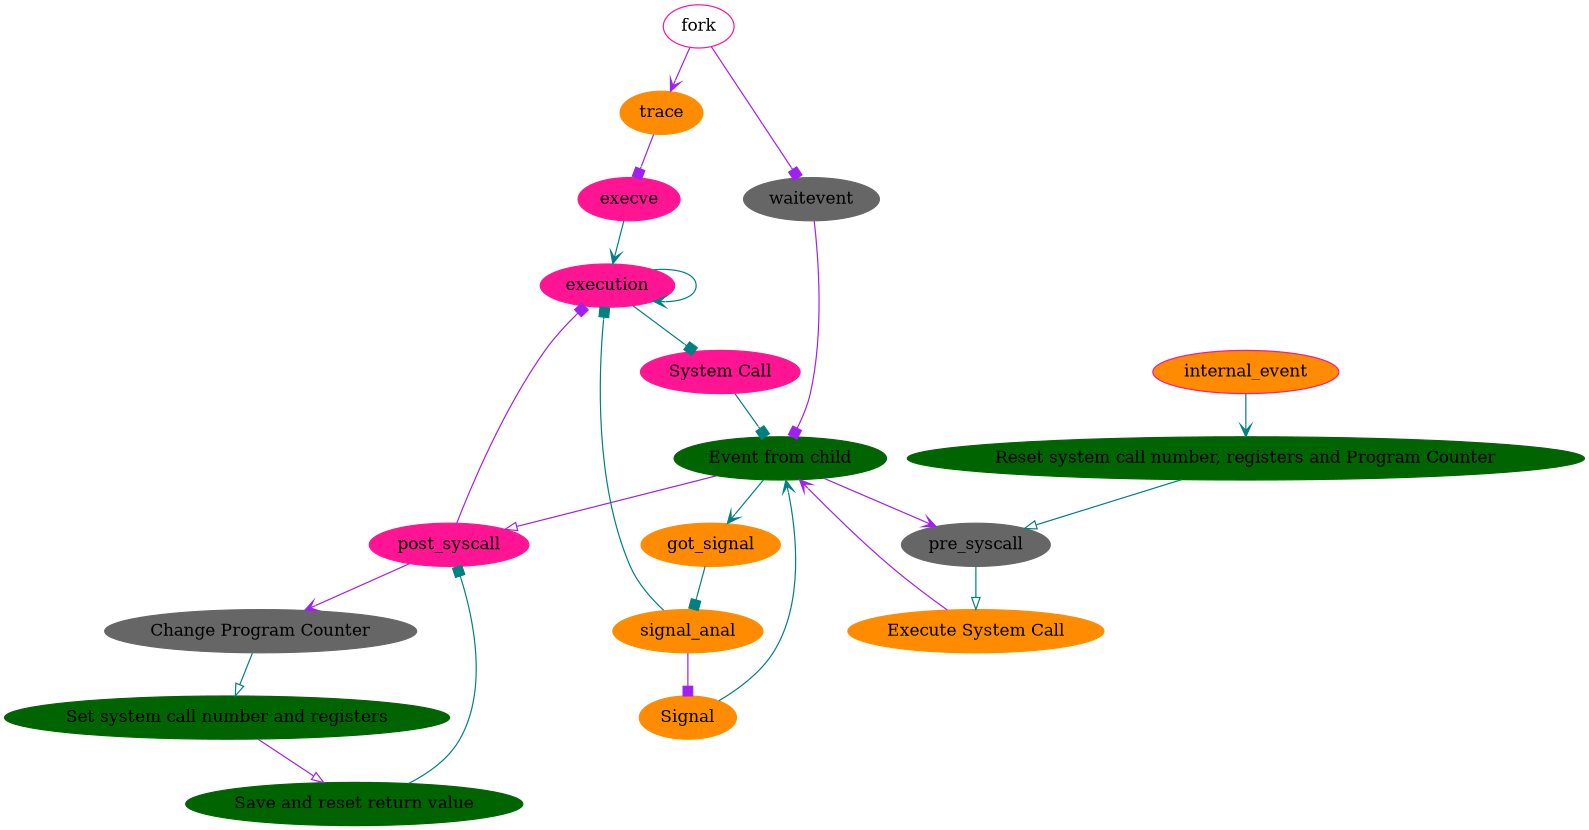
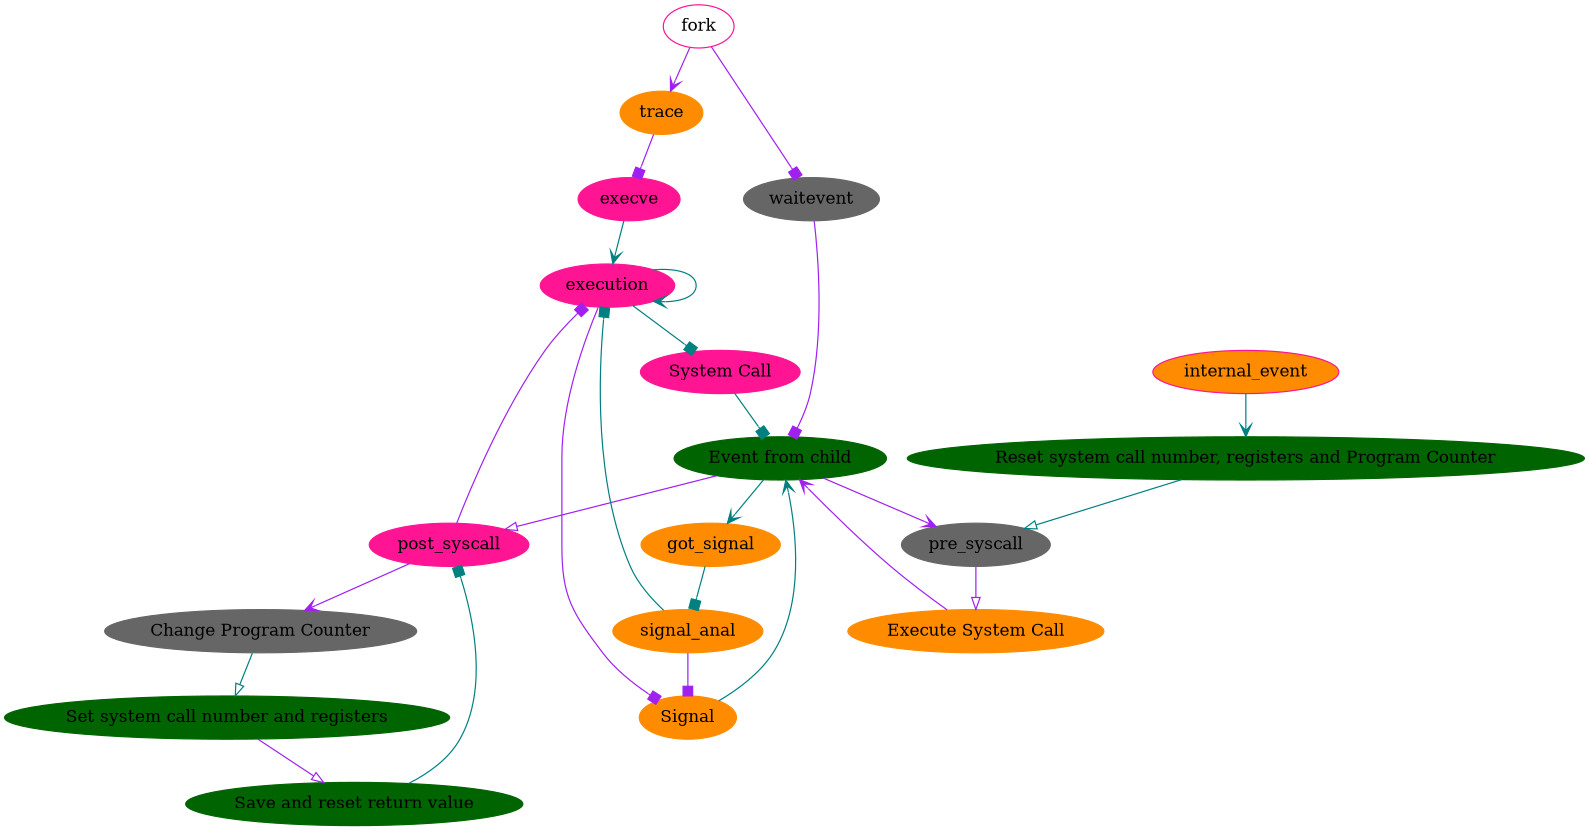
edge "execution" -> "Signal": added
edge "pre_syscall" -> "Execute System Call": color teal -> purple
